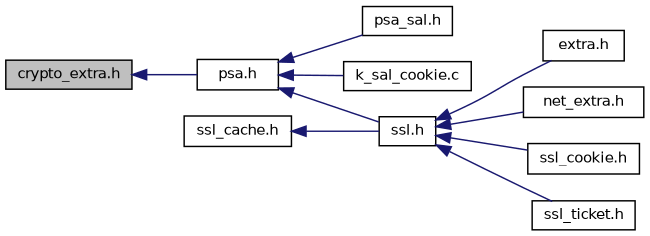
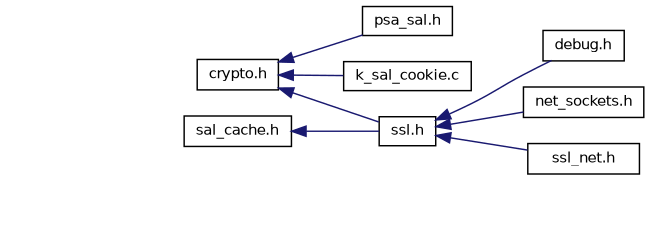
node "extra.h": label "extra.h" -> "debug.h"
node "crypto_extra.h": removed
node "psa.h": label "psa.h" -> "crypto.h"
node "net_extra.h": label "net_extra.h" -> "net_sockets.h"
node "ssl_cache.h": label "ssl_cache.h" -> "sal_cache.h"
node "ssl_cookie.h": label "ssl_cookie.h" -> "ssl_net.h"
node "ssl_ticket.h": removed
